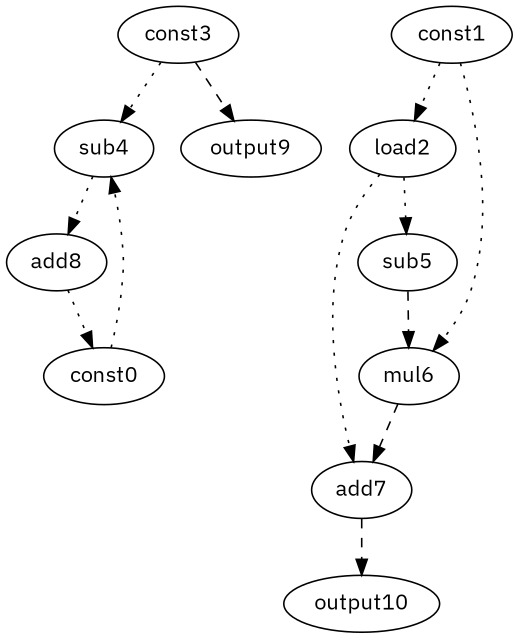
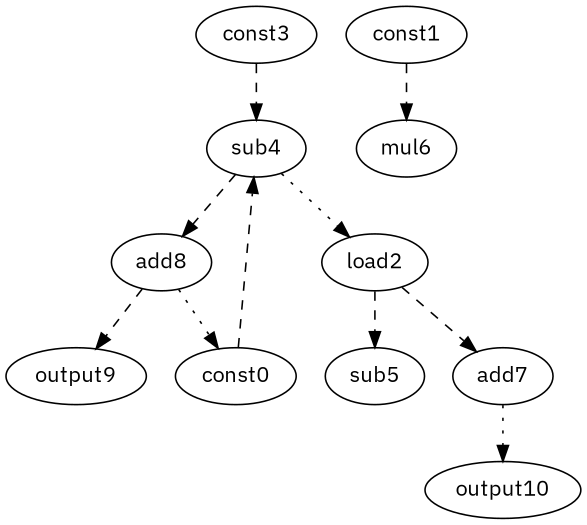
edge "const1" -> "load2": now "sub4" -> "load2"
edge "const3" -> "output9": now "add8" -> "output9"
edge "const3" -> "sub4": style dotted -> dashed
edge "sub4" -> "add8": style dotted -> dashed
edge "load2" -> "sub5": style dotted -> dashed
edge "const1" -> "mul6": style dotted -> dashed
edge "const0" -> "sub4": style dotted -> dashed
edge "load2" -> "add7": style dotted -> dashed
edge "sub5" -> "mul6": removed
edge "mul6" -> "add7": removed
edge "add7" -> "output10": style dashed -> dotted
